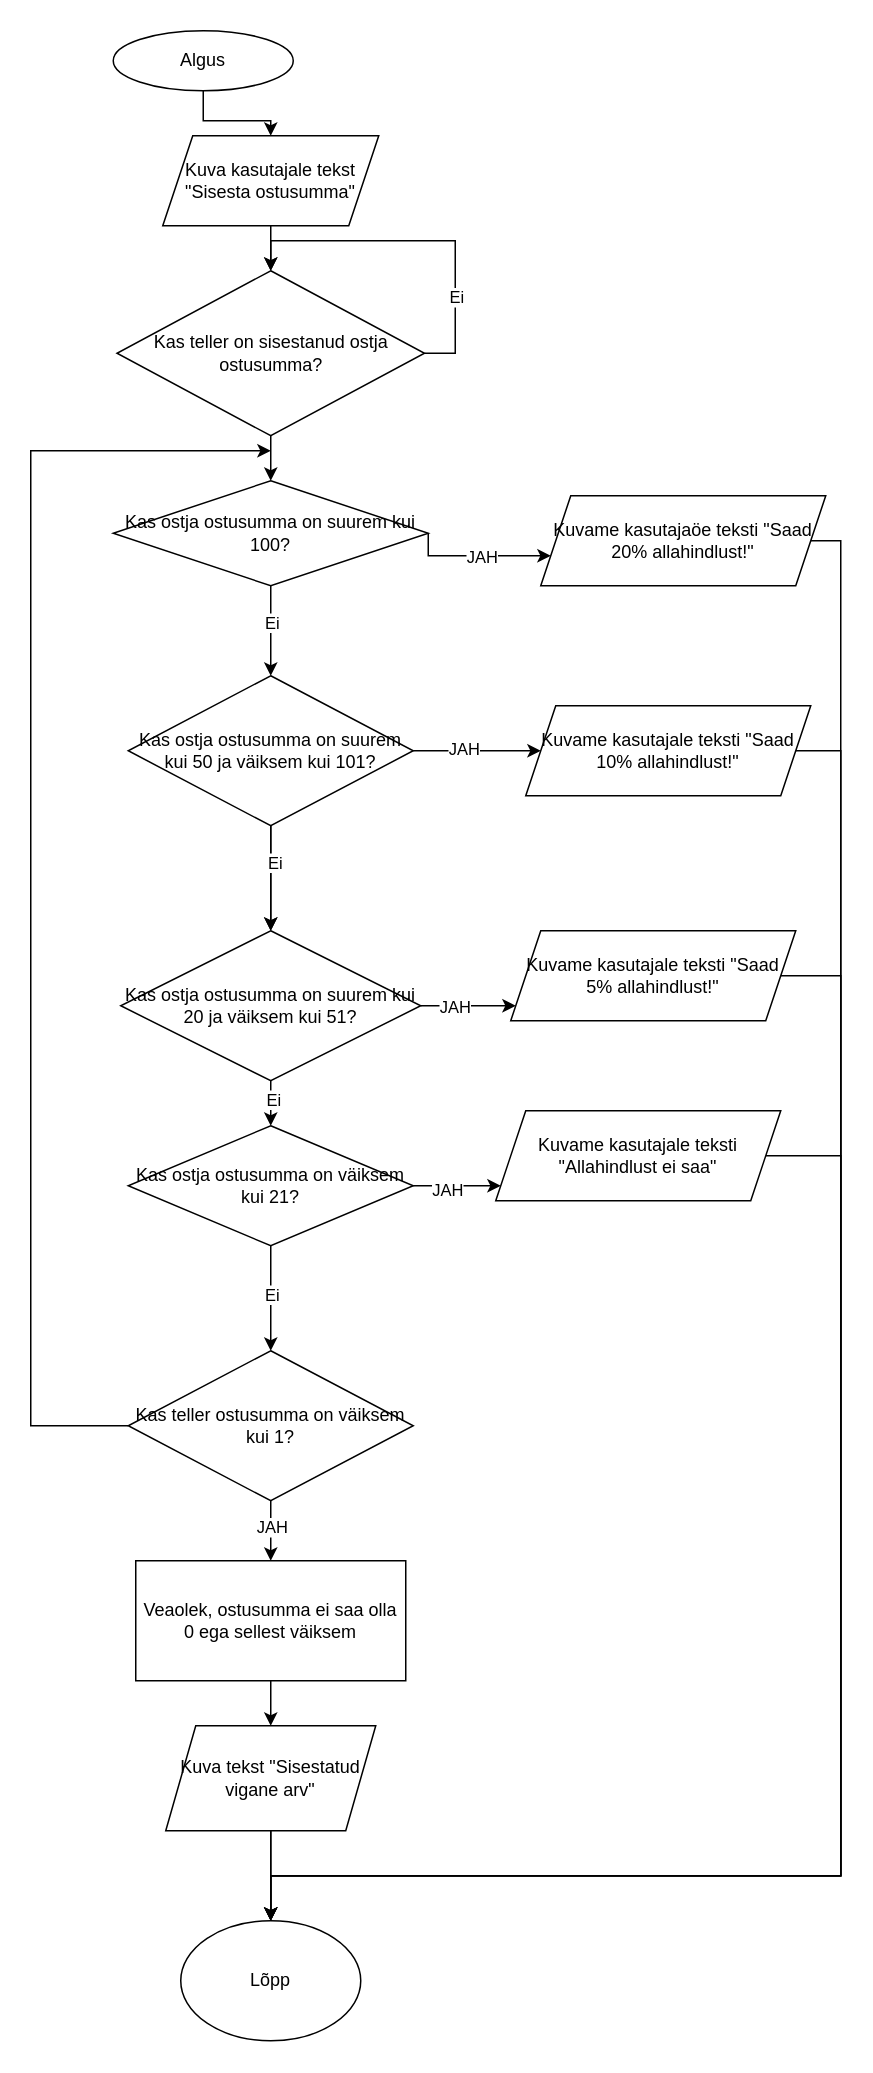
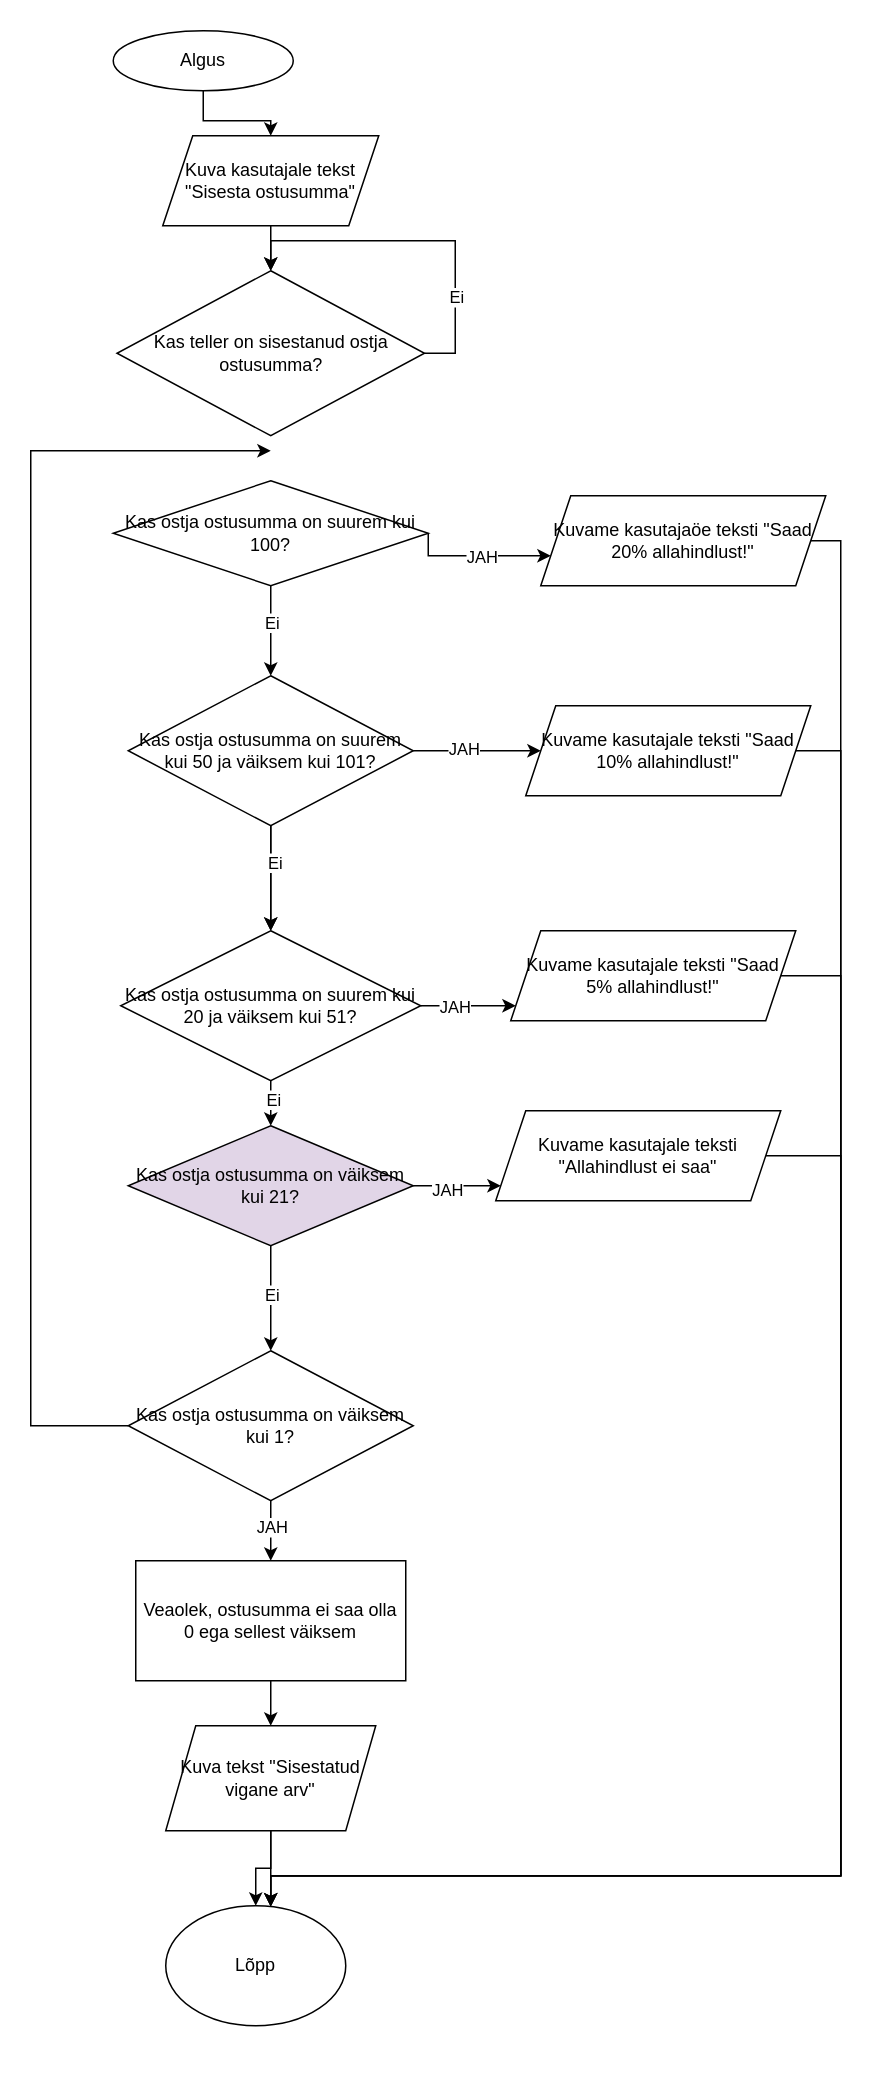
edge "Kas teller on sisestanud ostja ostusumma?" -> "Kas ostja ostusumma on suurem kui 100?": removed
node "Kas ostja ostusumma on väiksem kui 21?": fillcolor #ffffff -> #e1d5e7
node "Kas teller ostusumma on väiksem kui 1?": label "Kas teller ostusumma on väiksem kui 1?" -> "Kas ostja ostusumma on väiksem kui 1?"
node "Lõpp": moved (271, 1981) -> (256, 1966)
